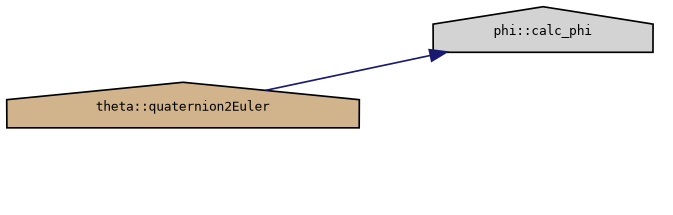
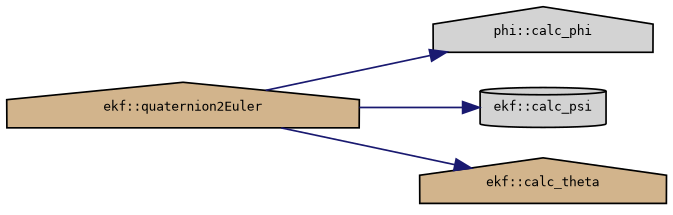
node "theta::quaternion2Euler": label "theta::quaternion2Euler" -> "ekf::quaternion2Euler"
node "ekf::calc_psi": added
node "ekf::calc_theta": added
